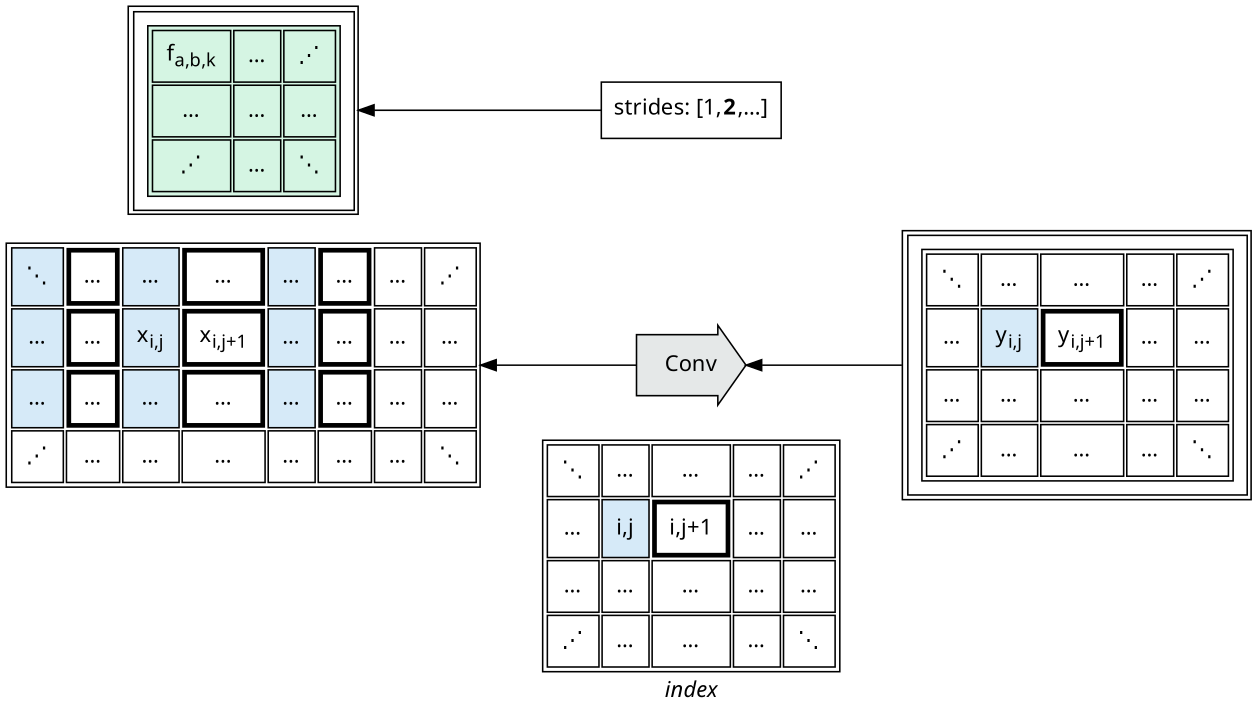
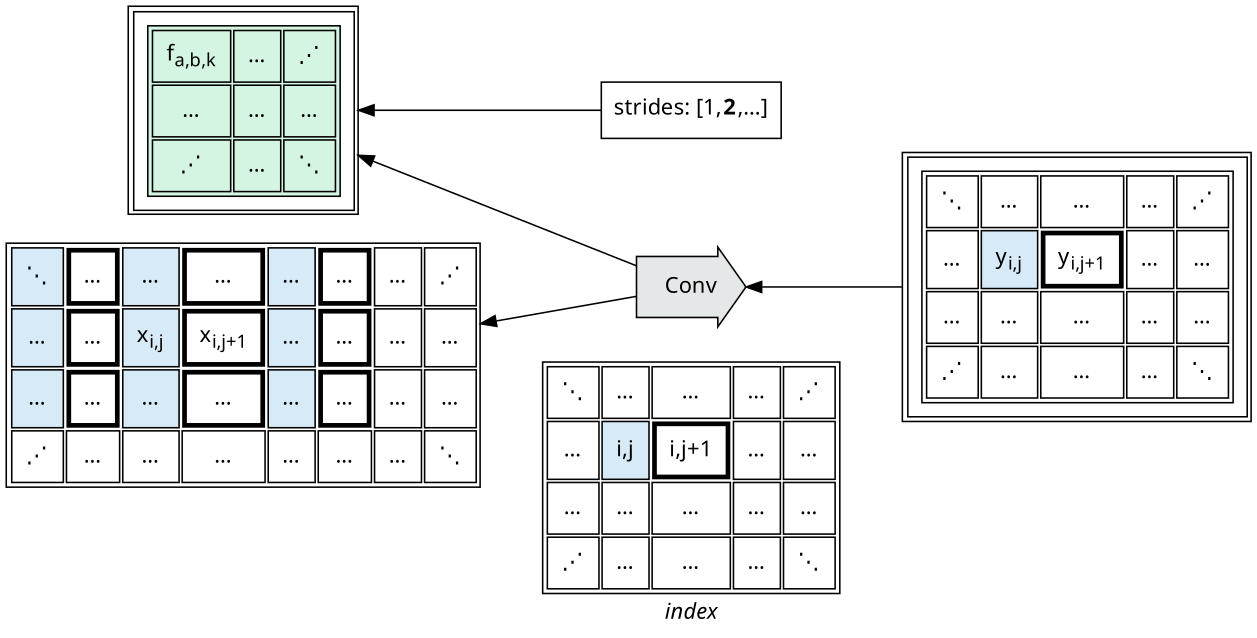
edge "Conv" -> "f": added
